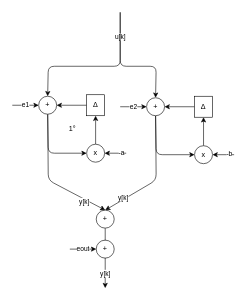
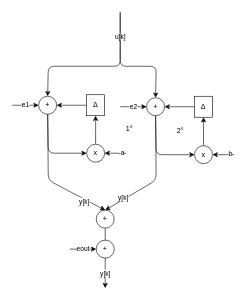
node "1°": moved (72, 129) -> (129, 129)
node "2°": added
